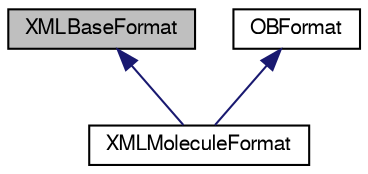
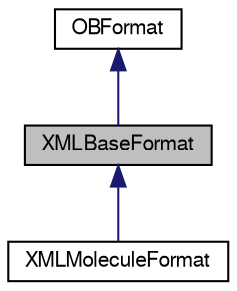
edge "XMLMoleculeFormat" -> "OBFormat": now "XMLBaseFormat" -> "OBFormat"
